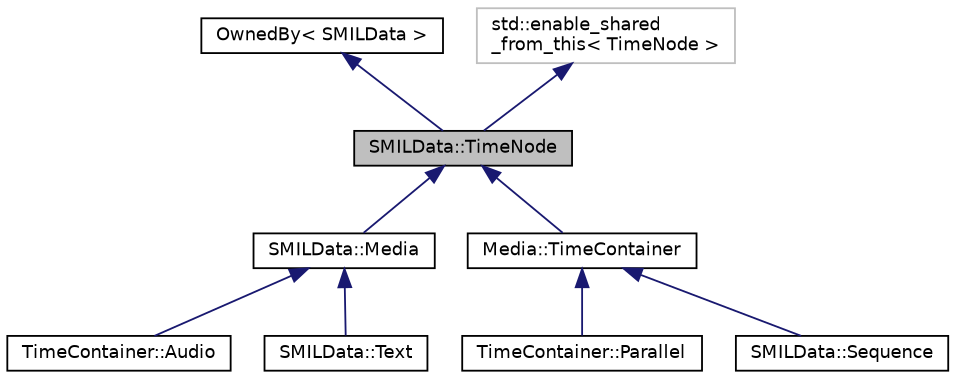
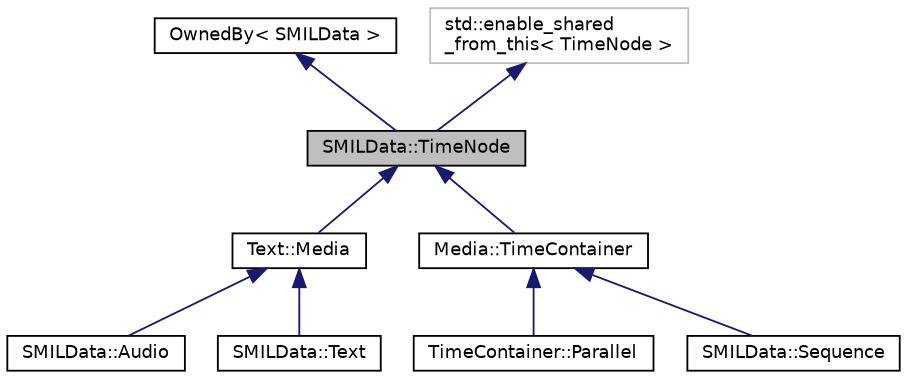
node "SMILData::Media": label "SMILData::Media" -> "Text::Media"
node "TimeContainer::Audio": label "TimeContainer::Audio" -> "SMILData::Audio"
